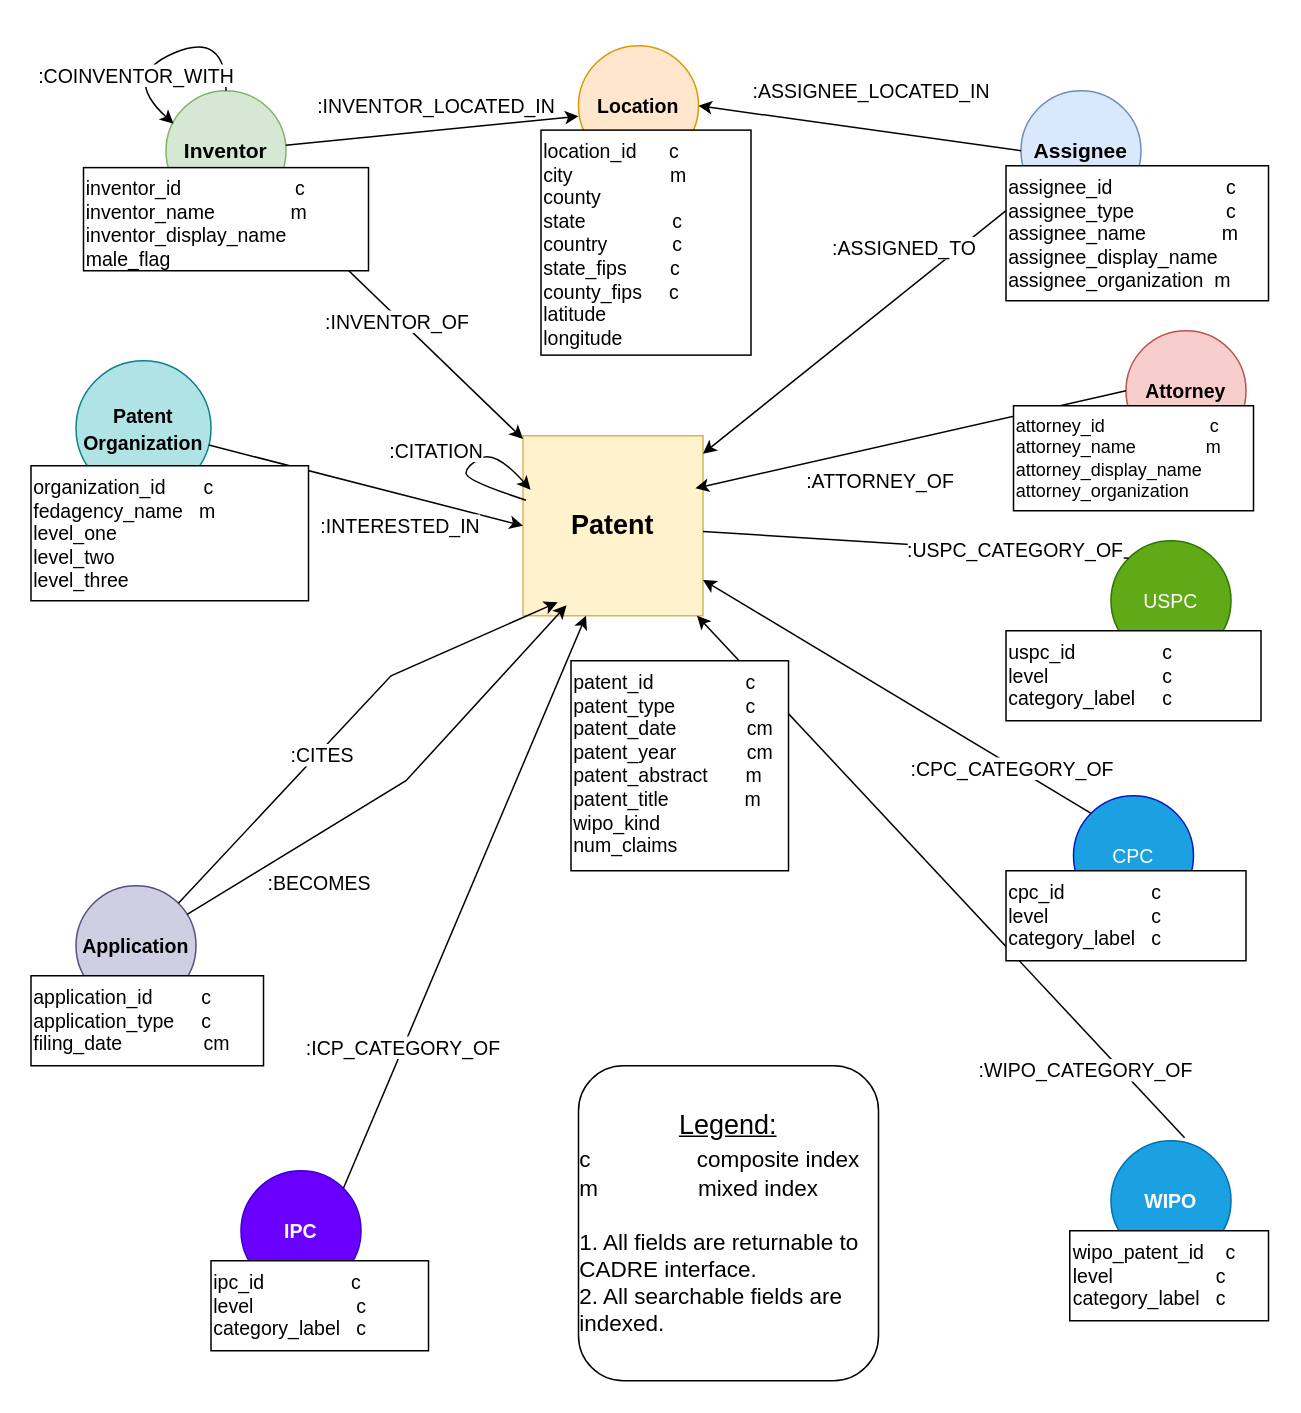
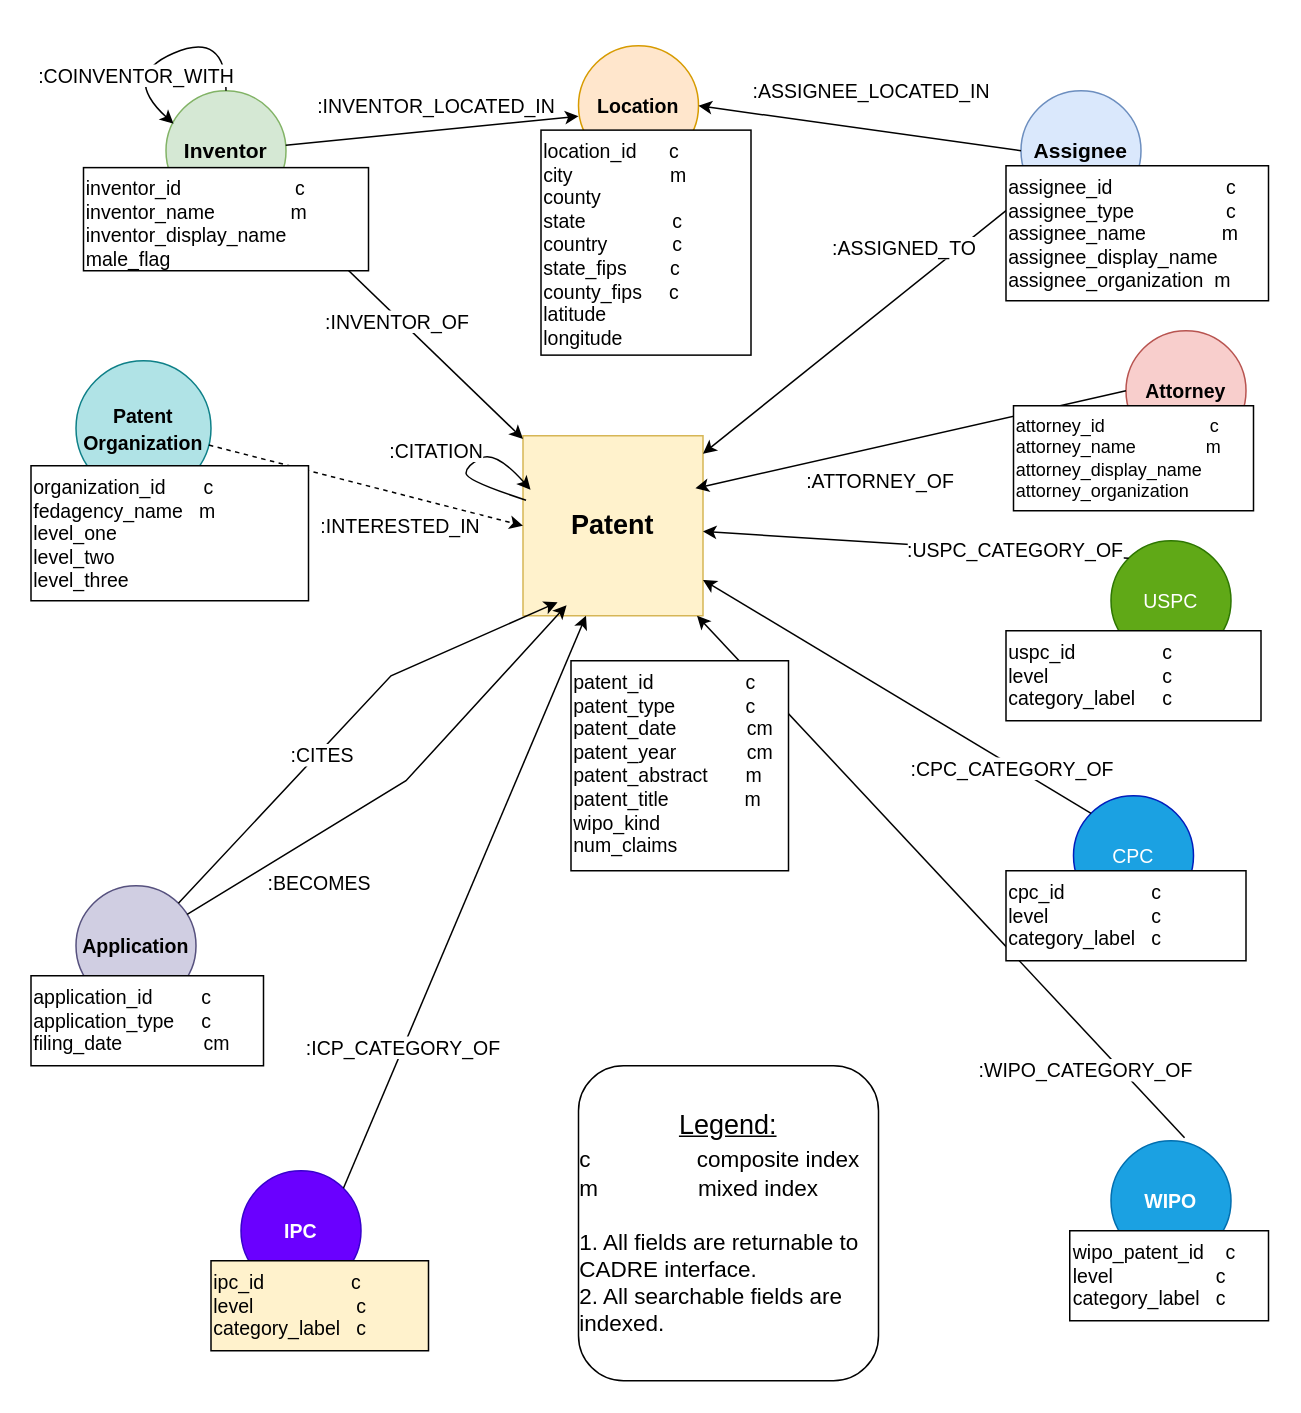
edge "Patent Organization" -> "Patent": style solid -> dashed
edge "Patent" -- "USPC": arrowhead none -> classic
node "ipc_id c level c category_label c": fillcolor #ffffff -> #fff2cc
